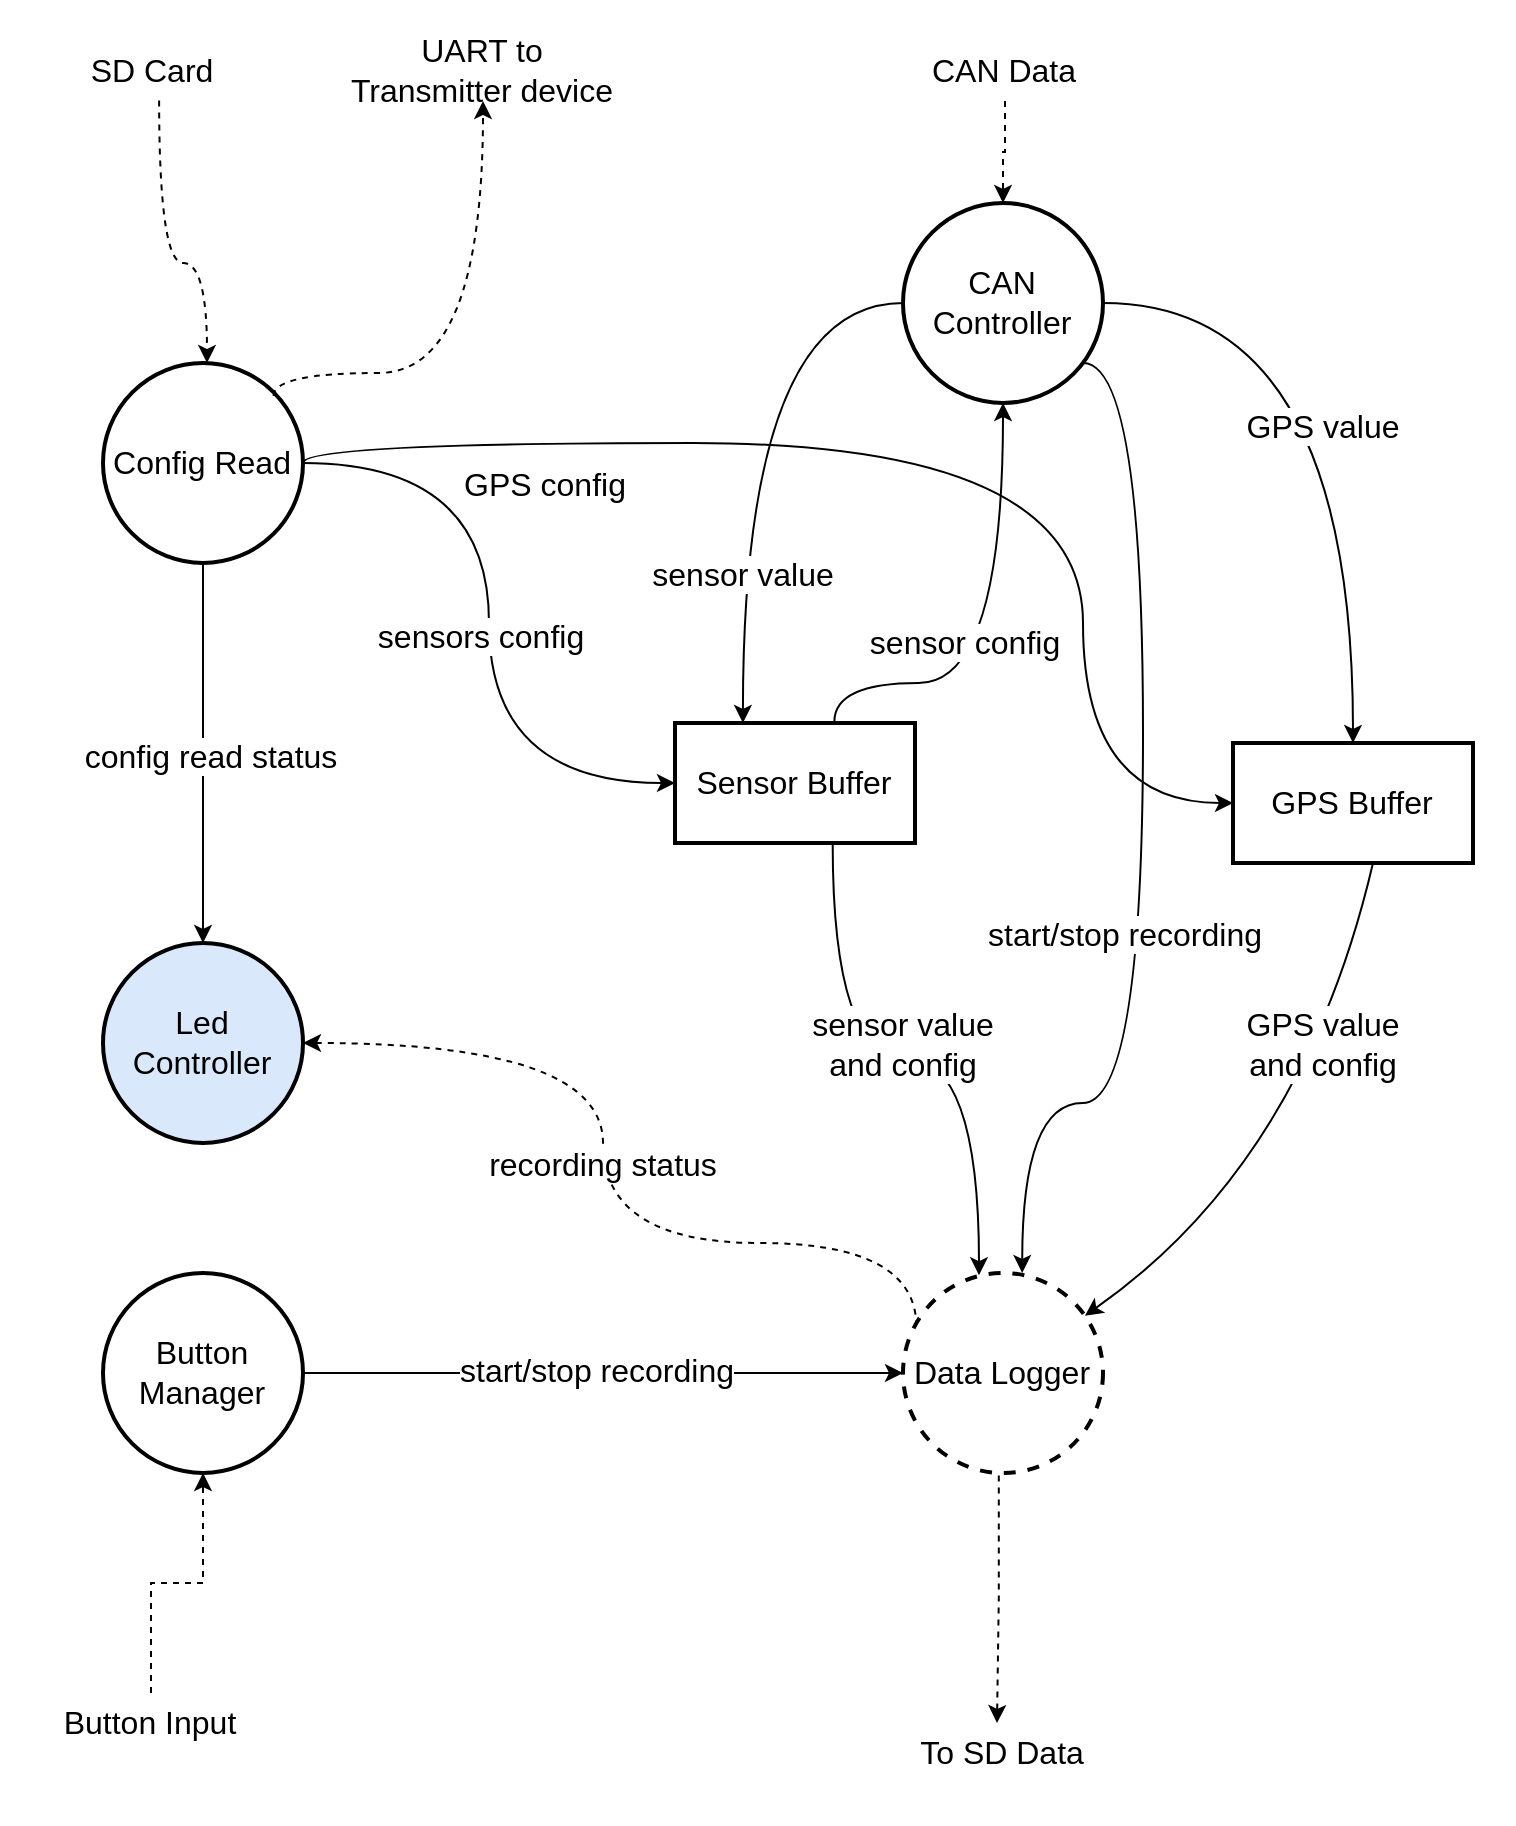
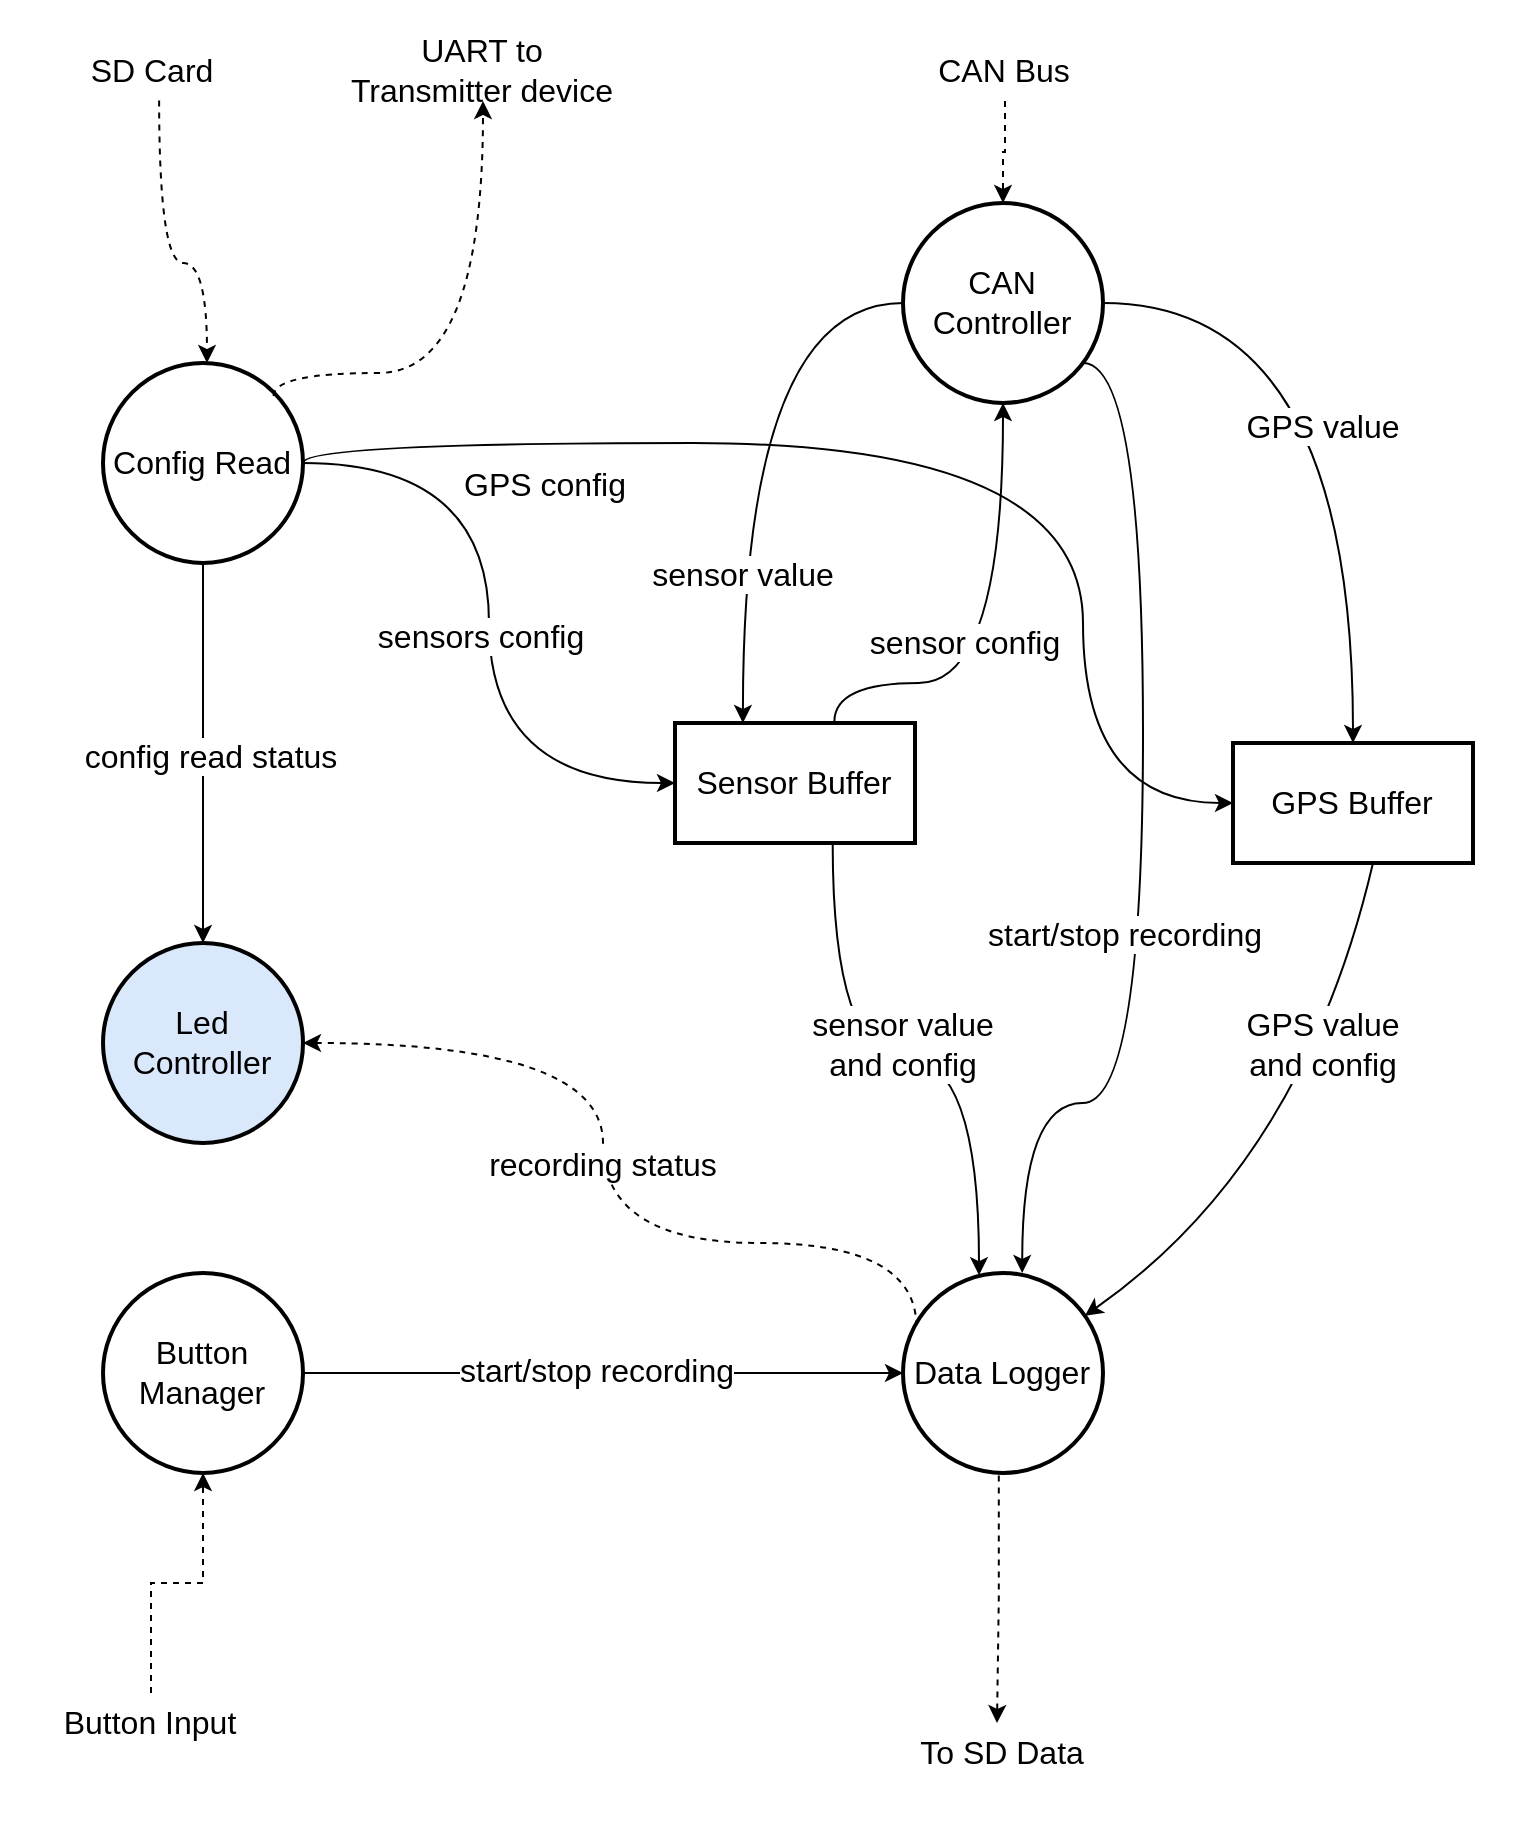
node "CAN Data": label "CAN Data" -> "CAN Bus"
node "Data Logger": style dashed -> solid
